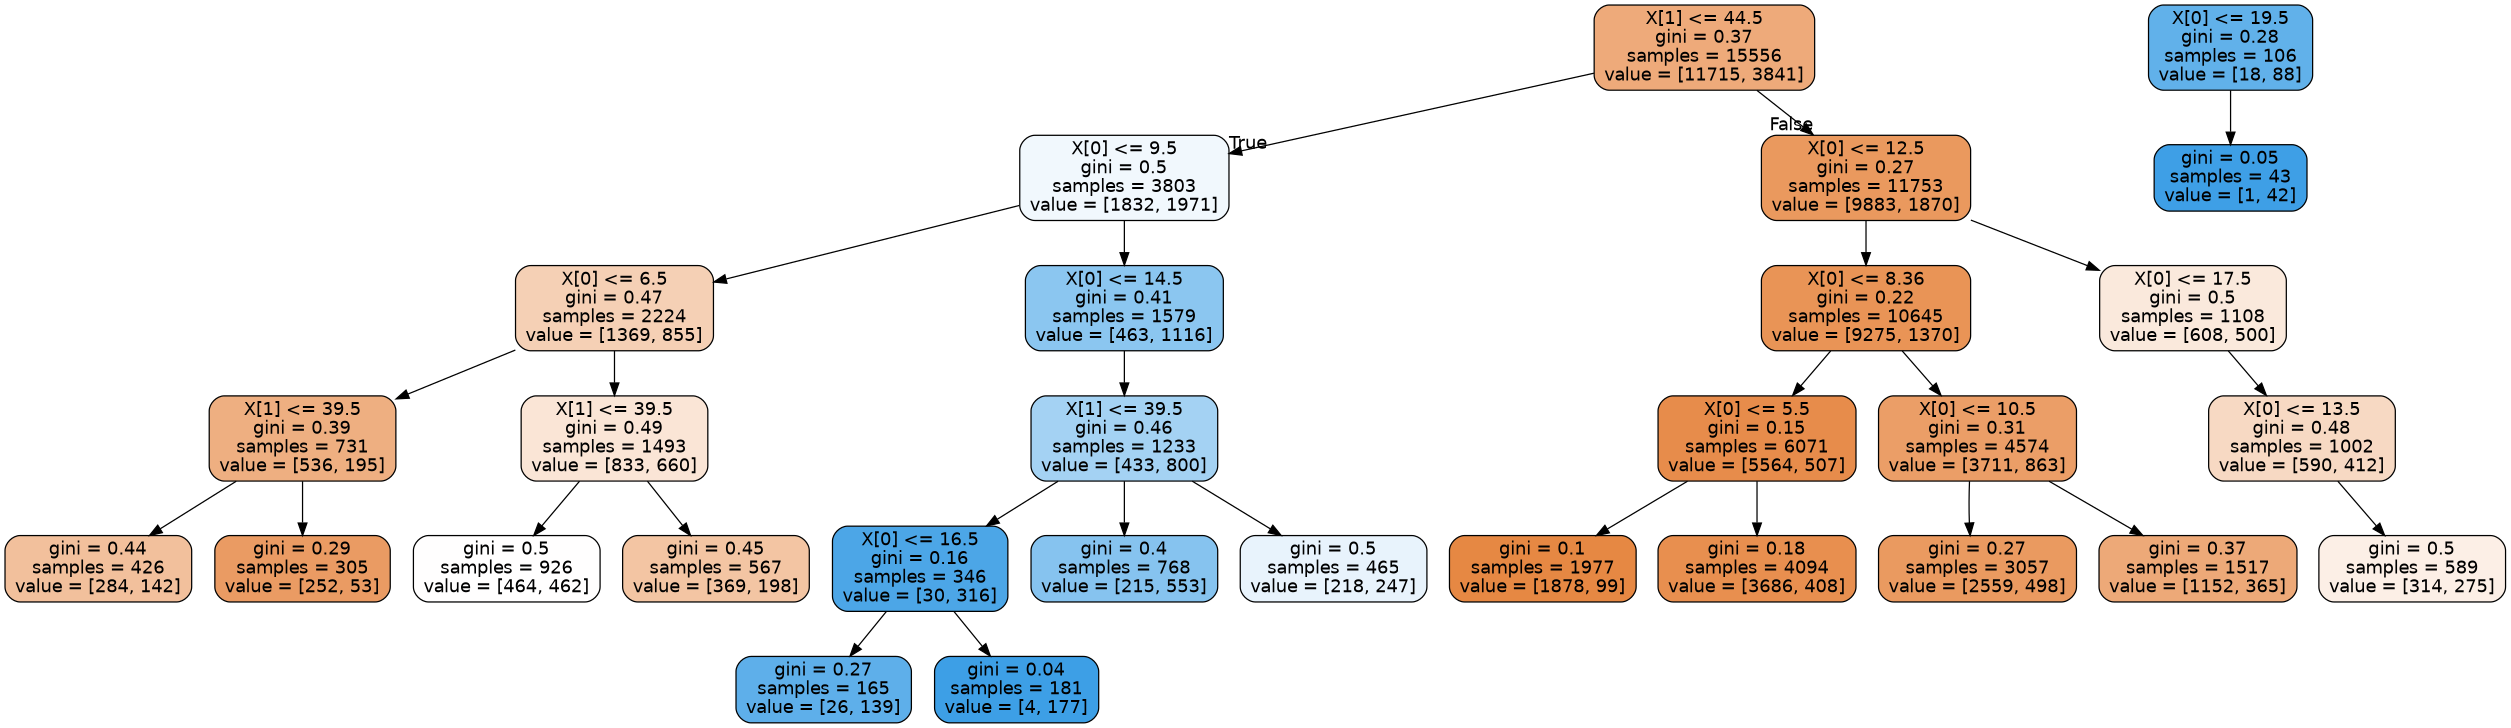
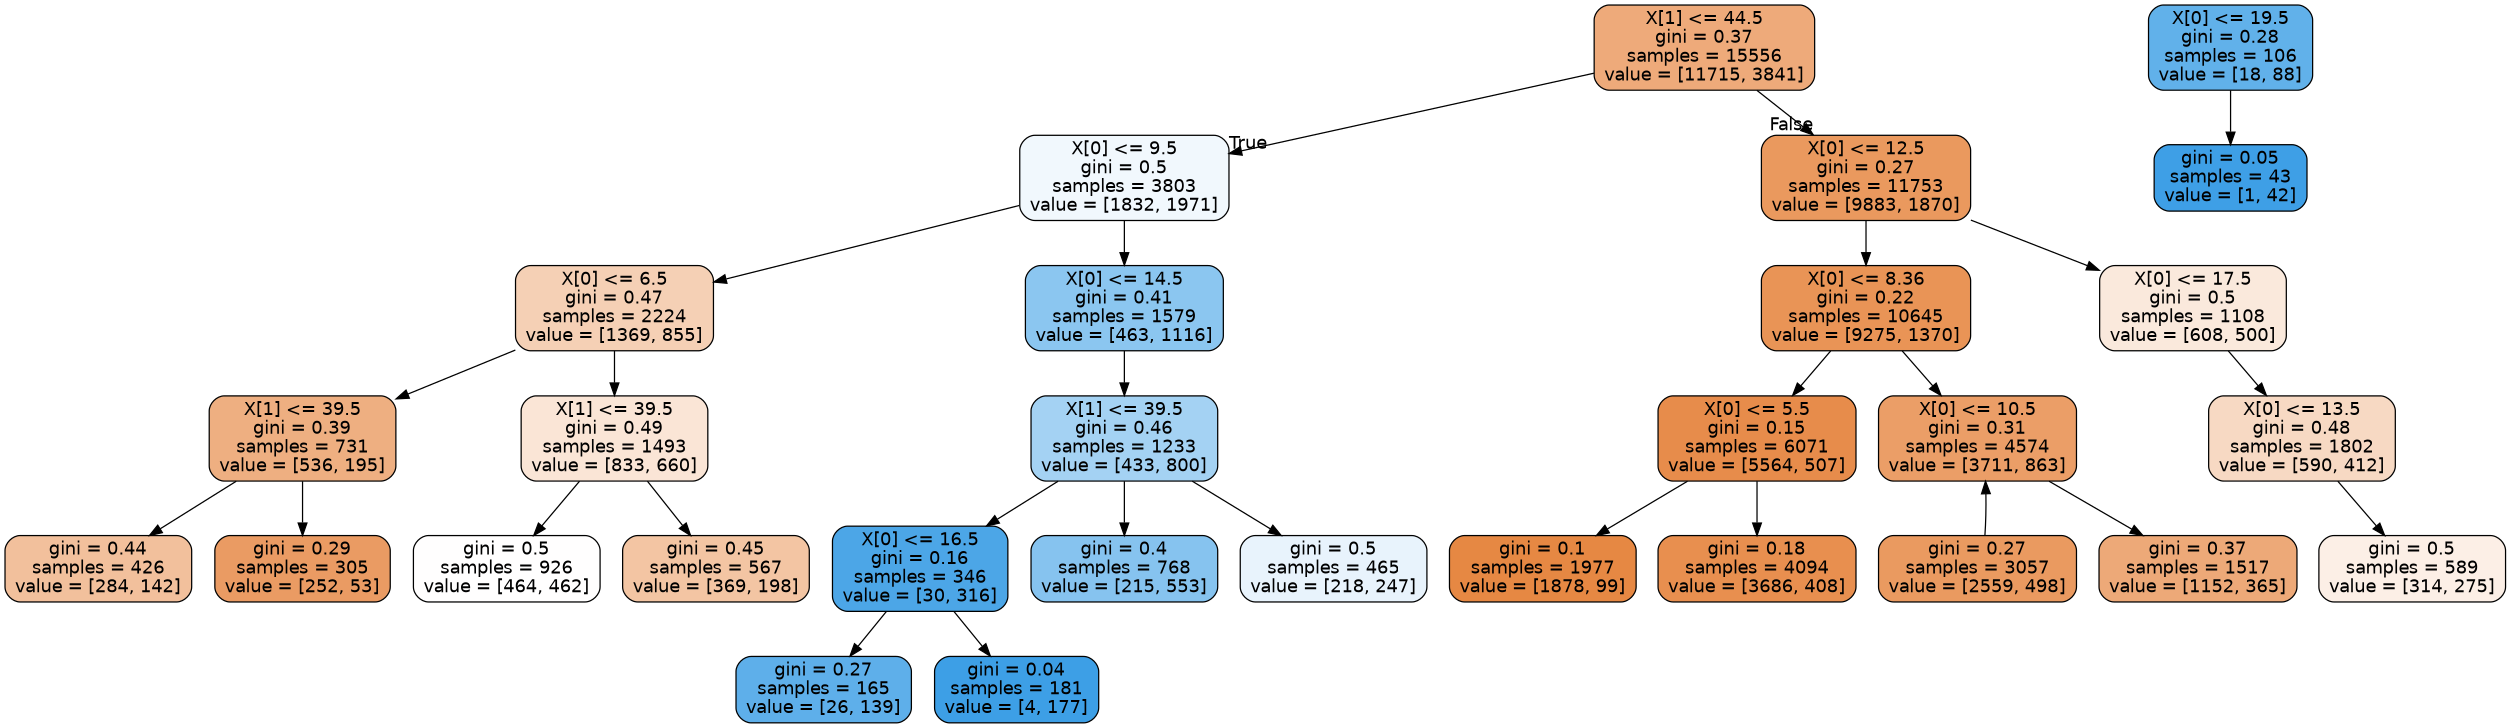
node "X[0] <= 13.5 gini = 0.48 samples = 1002 value = [590, 412]": label "X[0] <= 13.5 gini = 0.48 samples = 1002 value = [590, 412]" -> "X[0] <= 13.5 gini = 0.48 samples = 1802 value = [590, 412]"
edge "X[0] <= 10.5 gini = 0.31 samples = 4574 value = [3711, 863]" -> "gini = 0.27 samples = 3057 value = [2559, 498]": reversed
